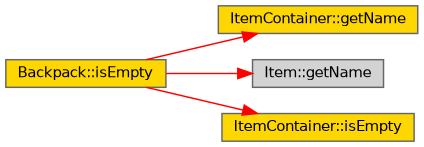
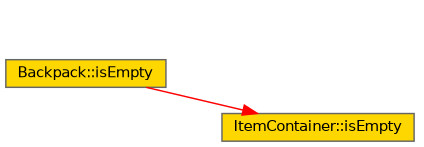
node "ItemContainer::getName": removed
node "Item::getName": removed
